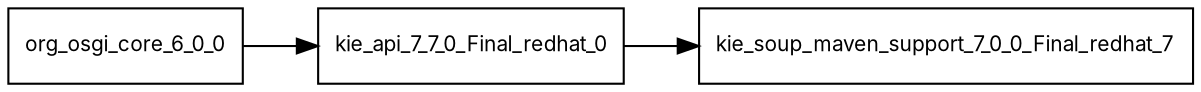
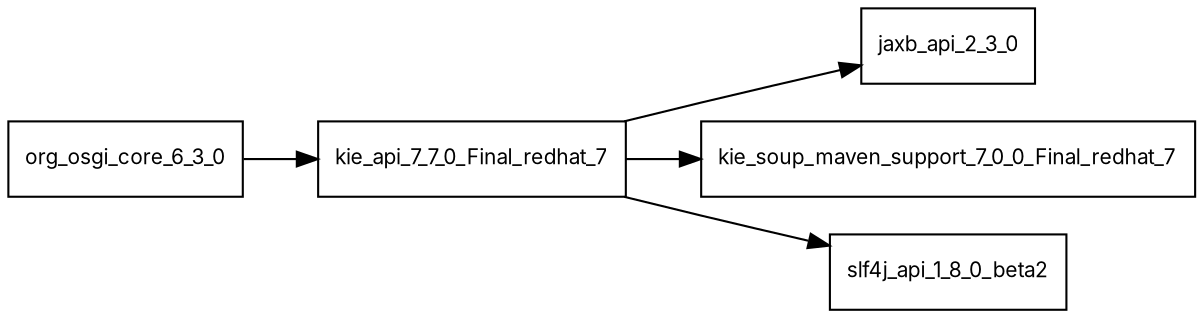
node "org_osgi_core_6_0_0": label "org_osgi_core_6_0_0" -> "org_osgi_core_6_3_0"
node "kie_api_7_7_0_Final_redhat_0": label "kie_api_7_7_0_Final_redhat_0" -> "kie_api_7_7_0_Final_redhat_7"
node "jaxb_api_2_3_0": added
node "slf4j_api_1_8_0_beta2": added
